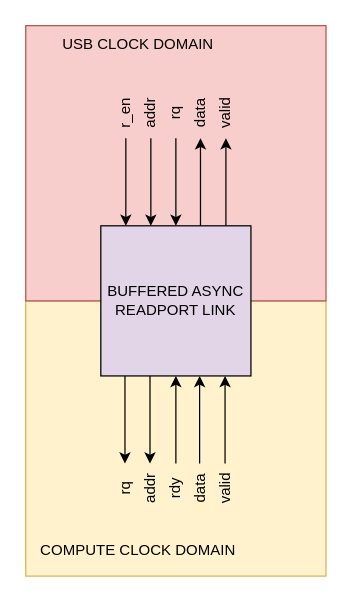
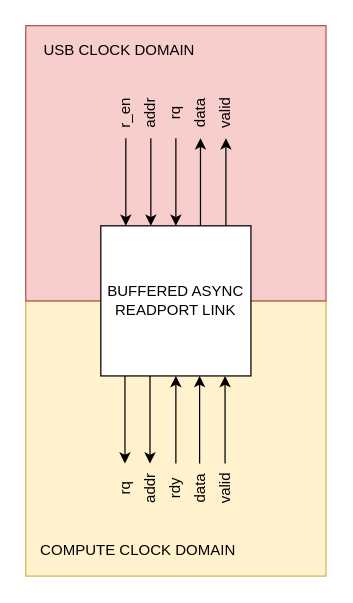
node "USB CLOCK DOMAIN": moved (138, 44) -> (119, 51)
node "BUFFERED ASYNC READPORT LINK": fillcolor #e1d5e7 -> #ffffff
